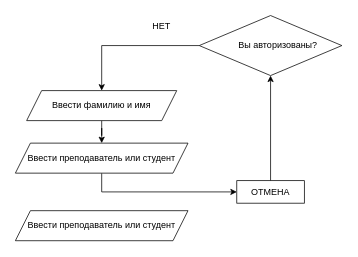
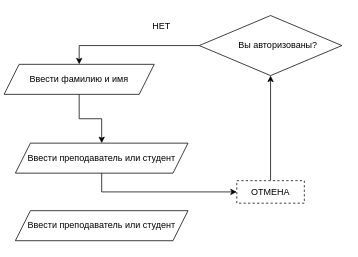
node "Ввести фамилию и имя": moved (102, 105) -> (79, 79)
node "ОТМЕНА": style solid -> dashed
